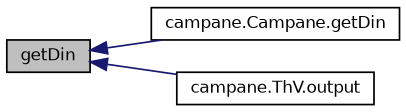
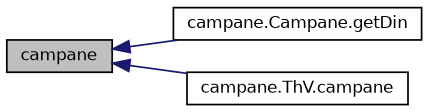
node "getDin": label "getDin" -> "campane"
node "campane.ThV.output": label "campane.ThV.output" -> "campane.ThV.campane"
